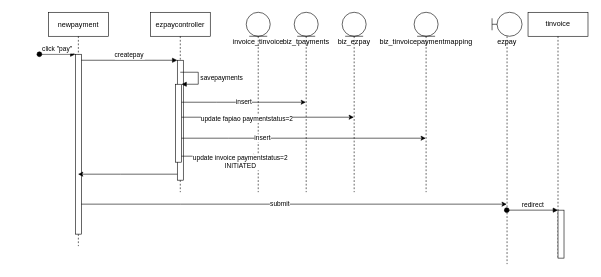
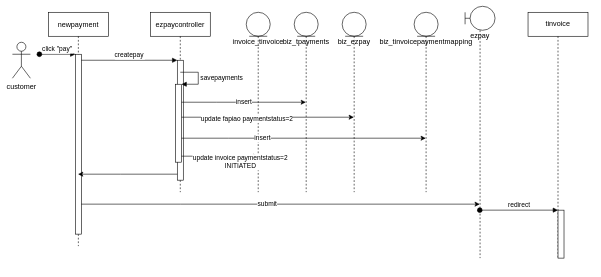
node "customer": added
node "ezpay": moved (507, 138) -> (480, 132)
